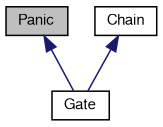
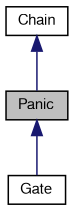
edge "Gate" -> "Chain": now "Panic" -> "Chain"
